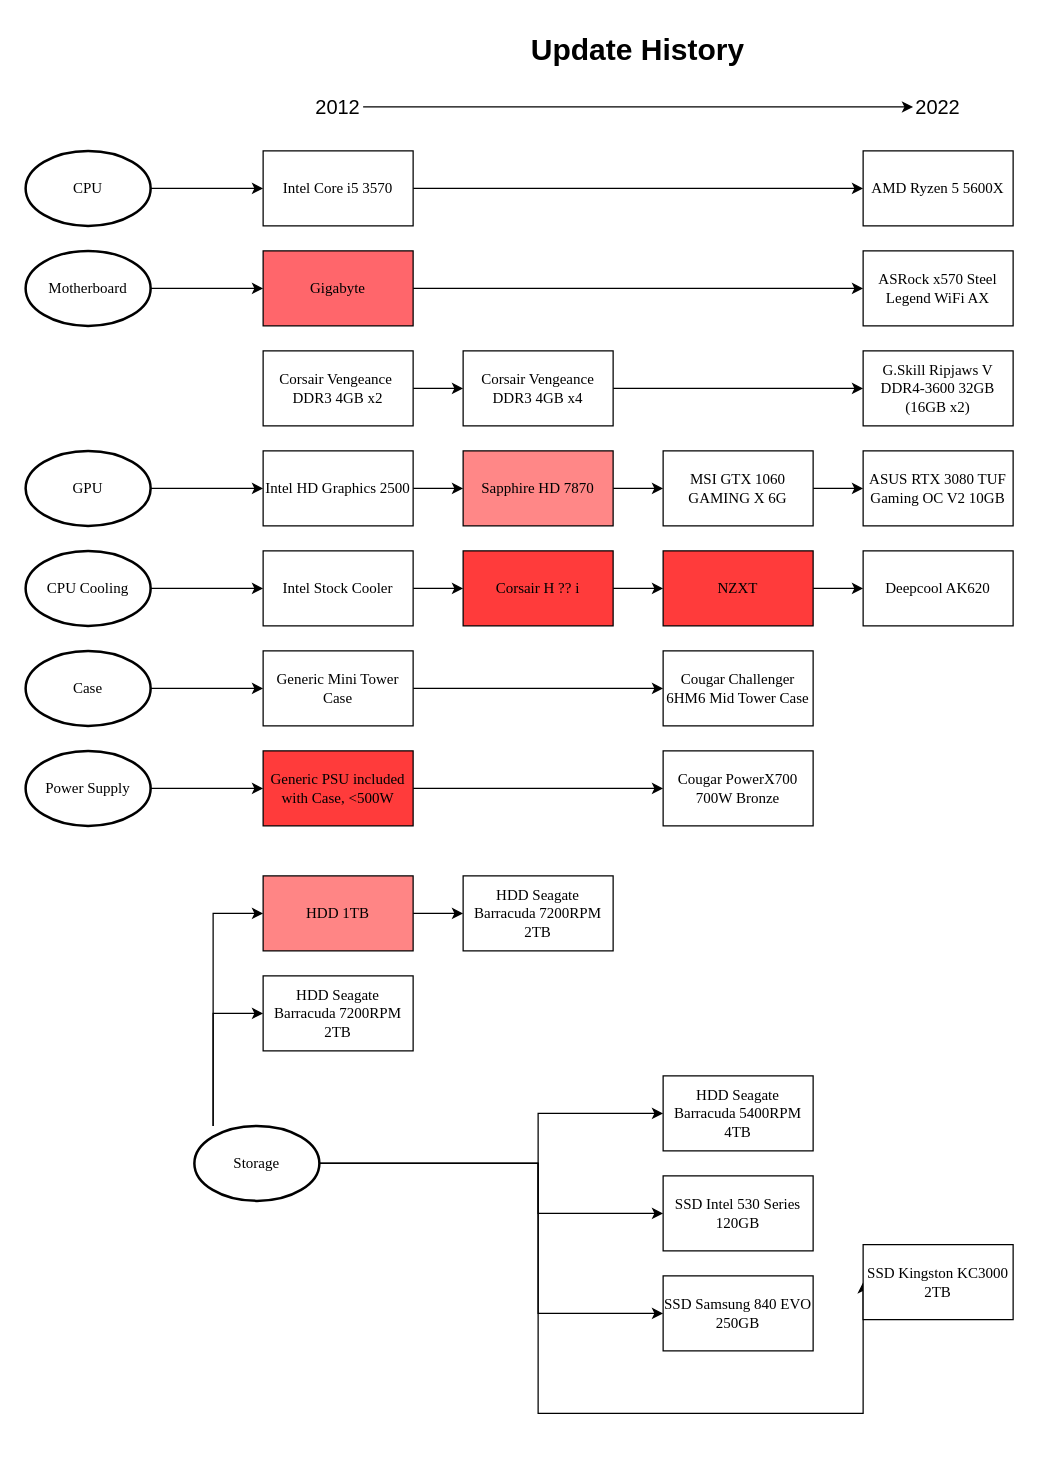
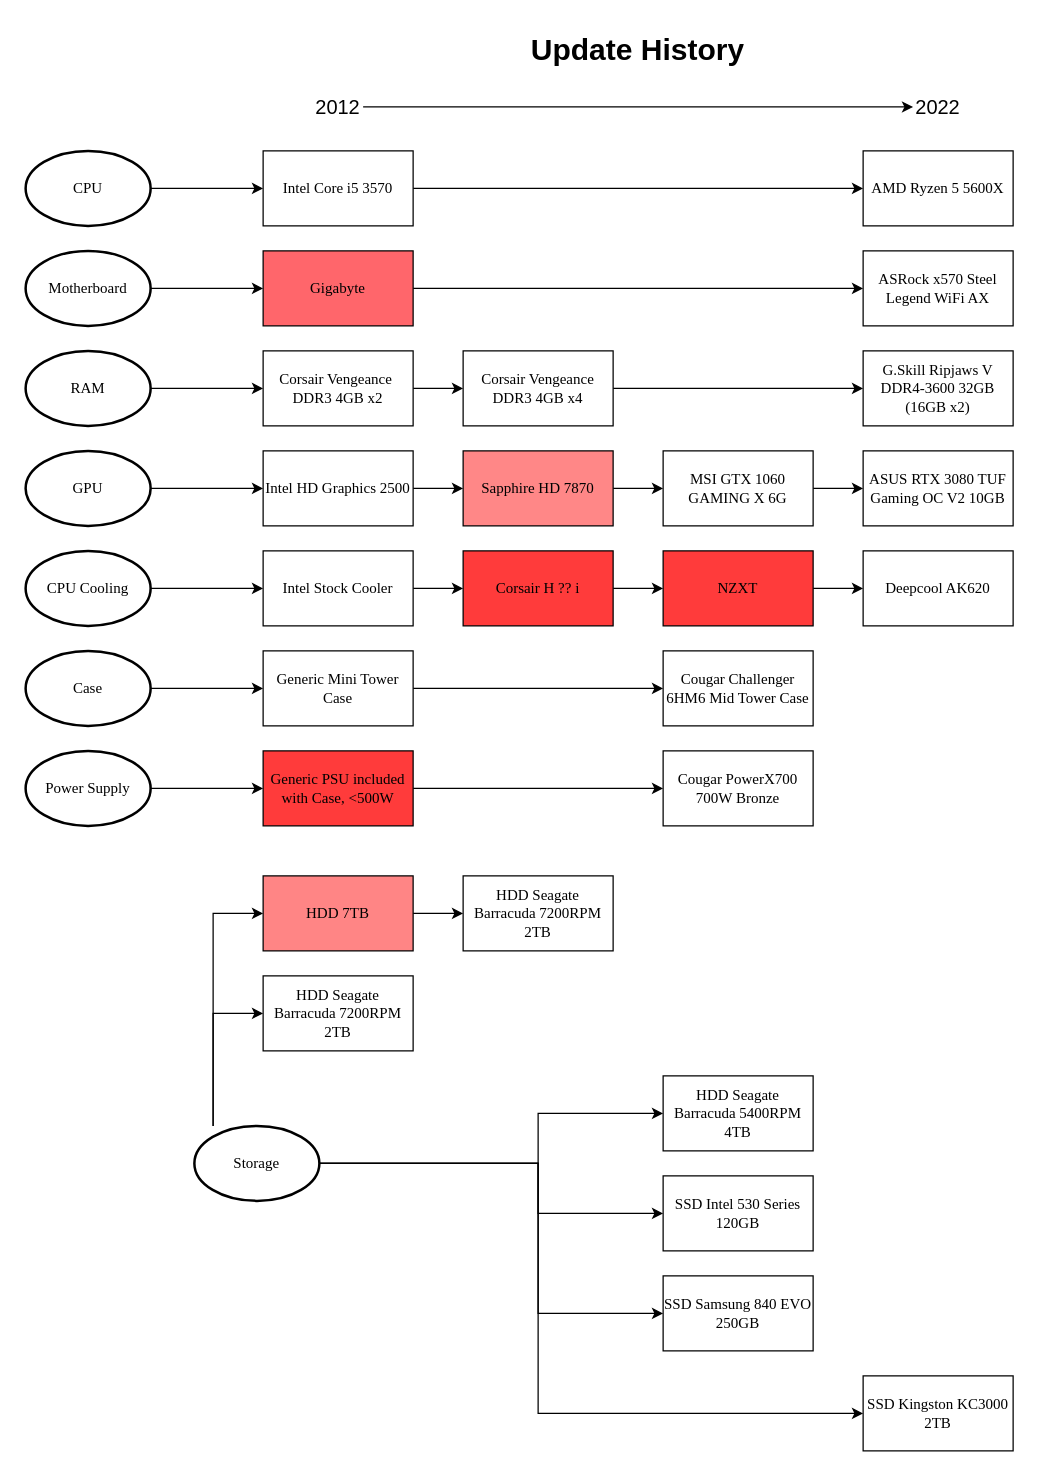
node "RAM": added
edge "RAM" -> "Corsair Vengeance DDR3 4GB x2": added
node "HDD 1TB": label "HDD 1TB" -> "HDD 7TB"
node "SSD Kingston KC3000 2TB": moved (938, 1282) -> (938, 1413)
